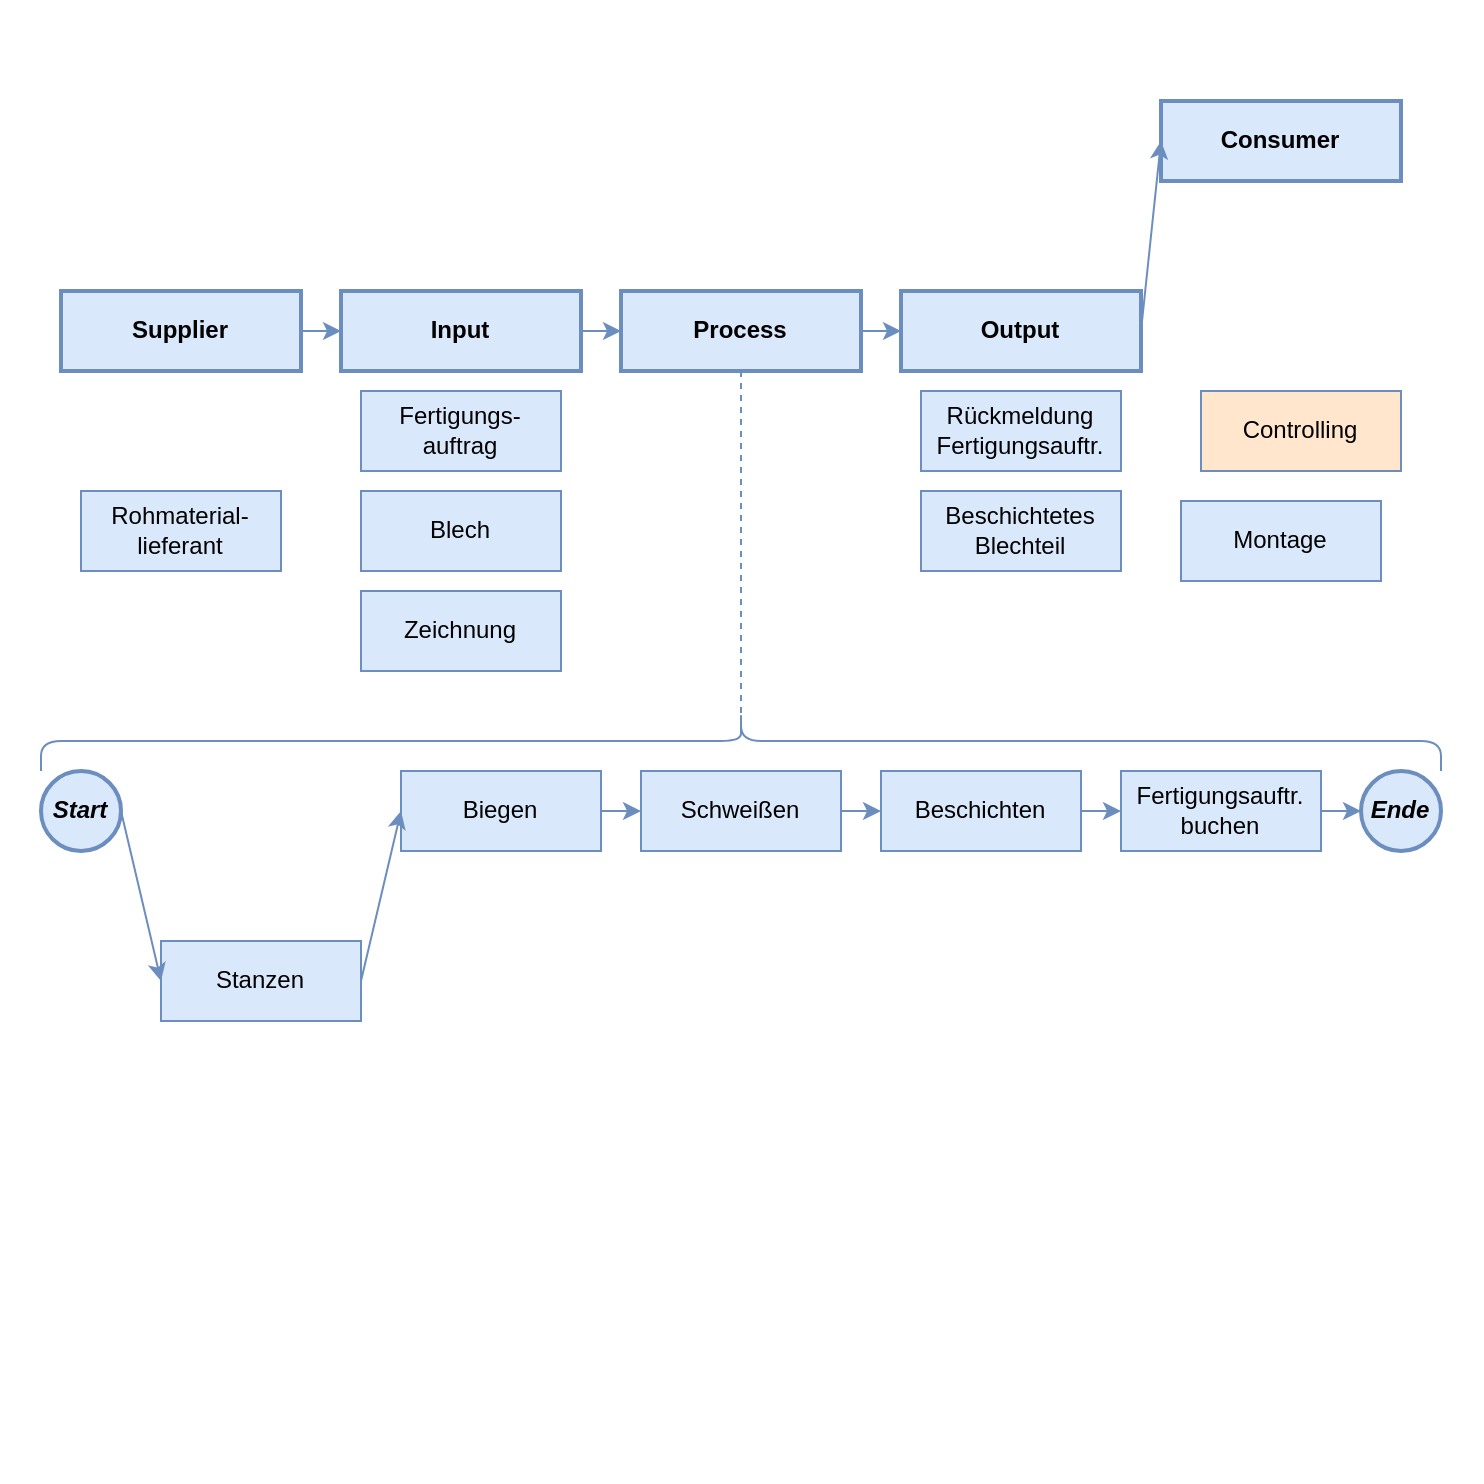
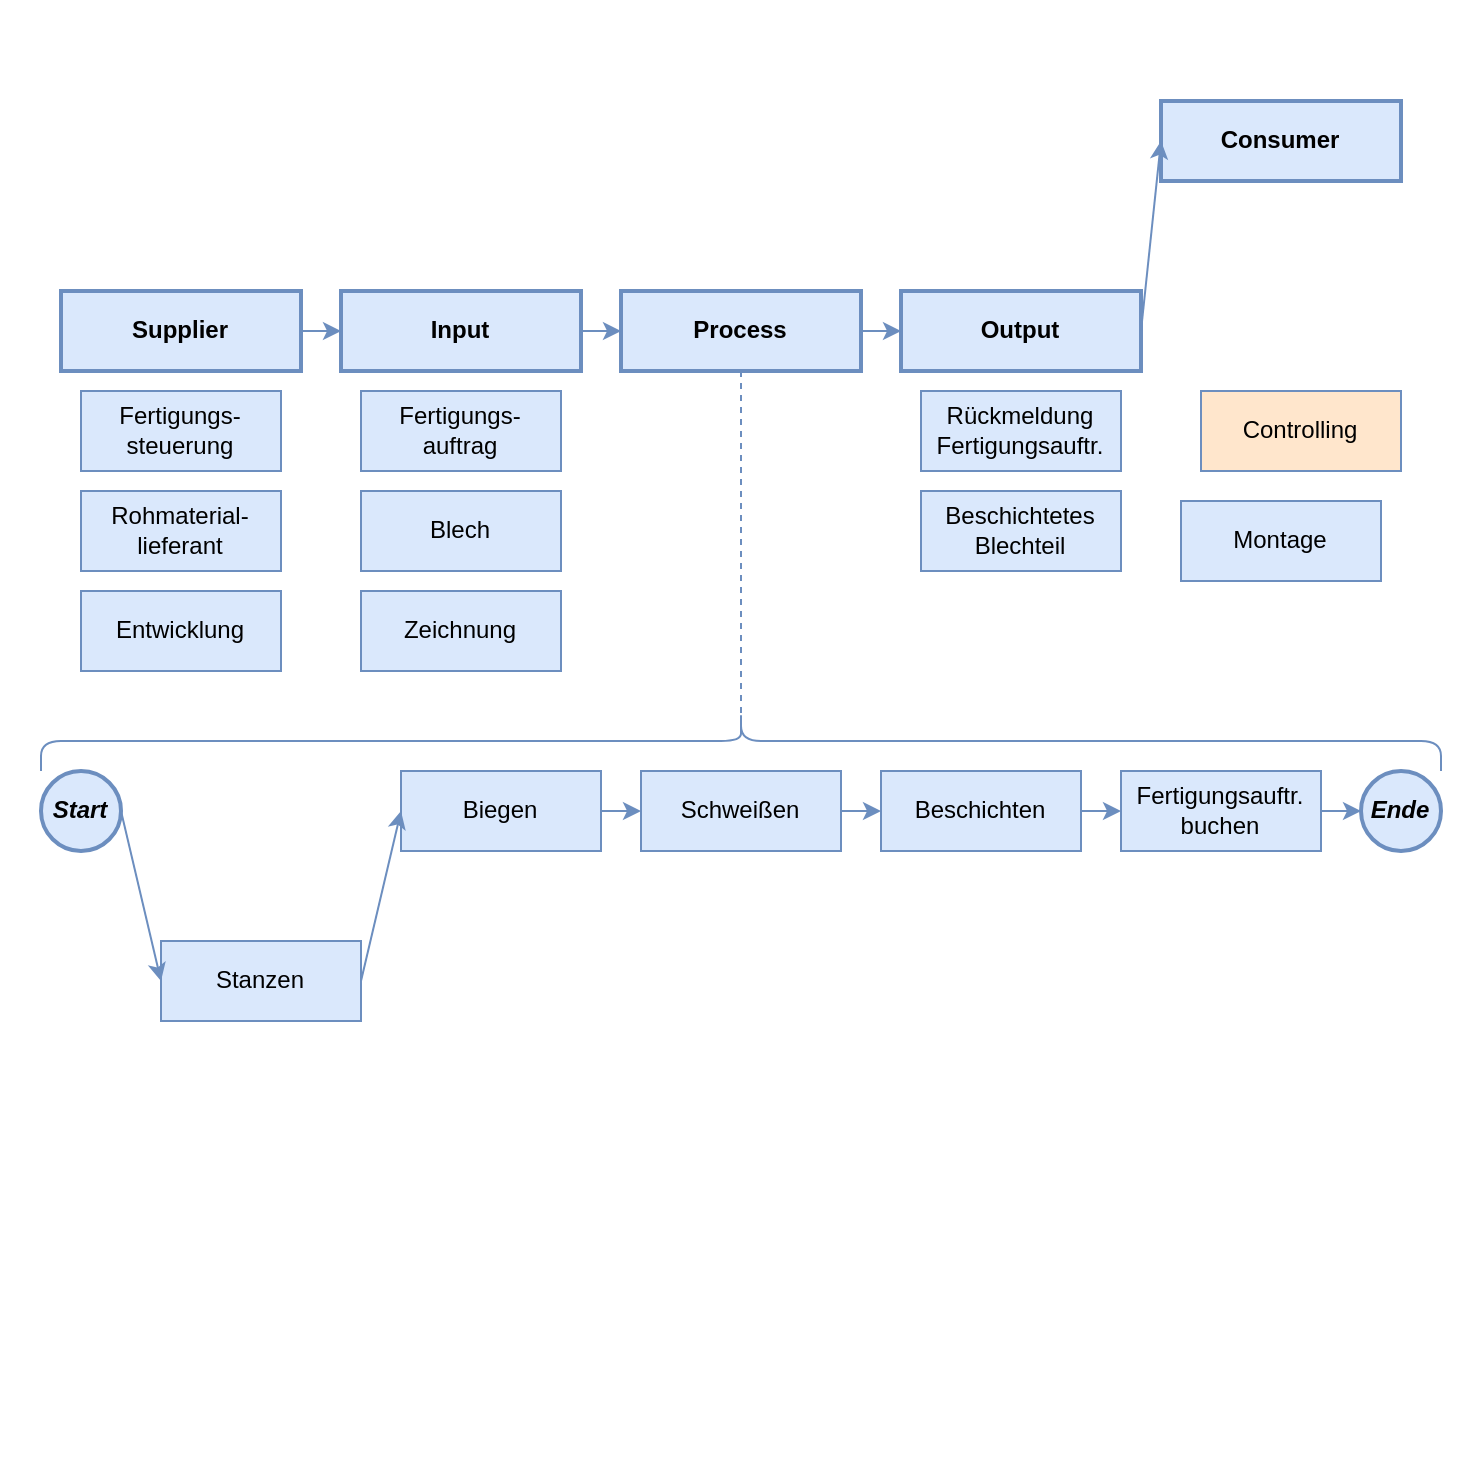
node "Fertigungs- steuerung": added
node "Entwicklung": added
